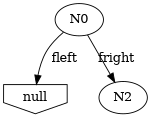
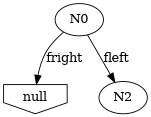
edge "N0" -> "null": label "fleft" -> "fright"
edge "N0" -> "N2": label "fright" -> "fleft"
